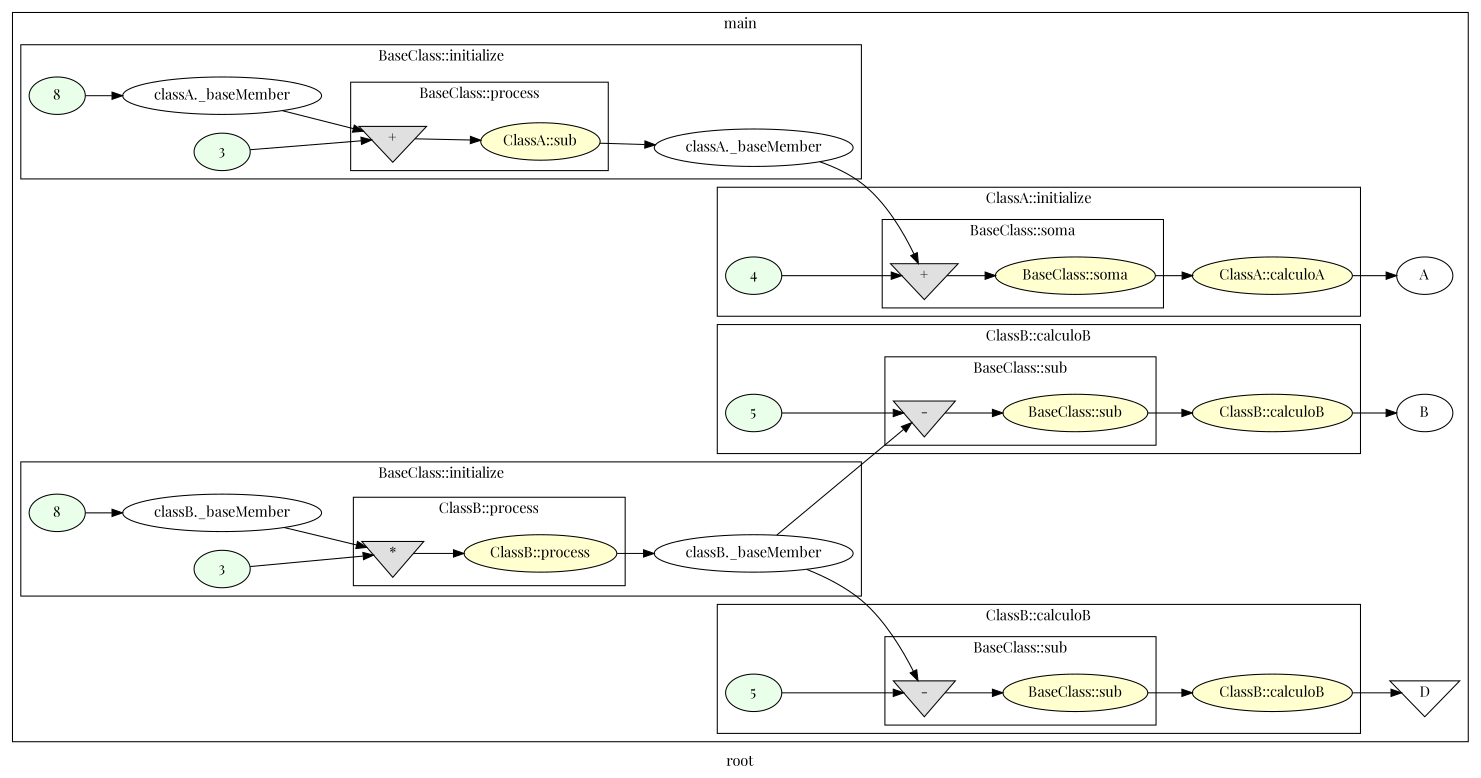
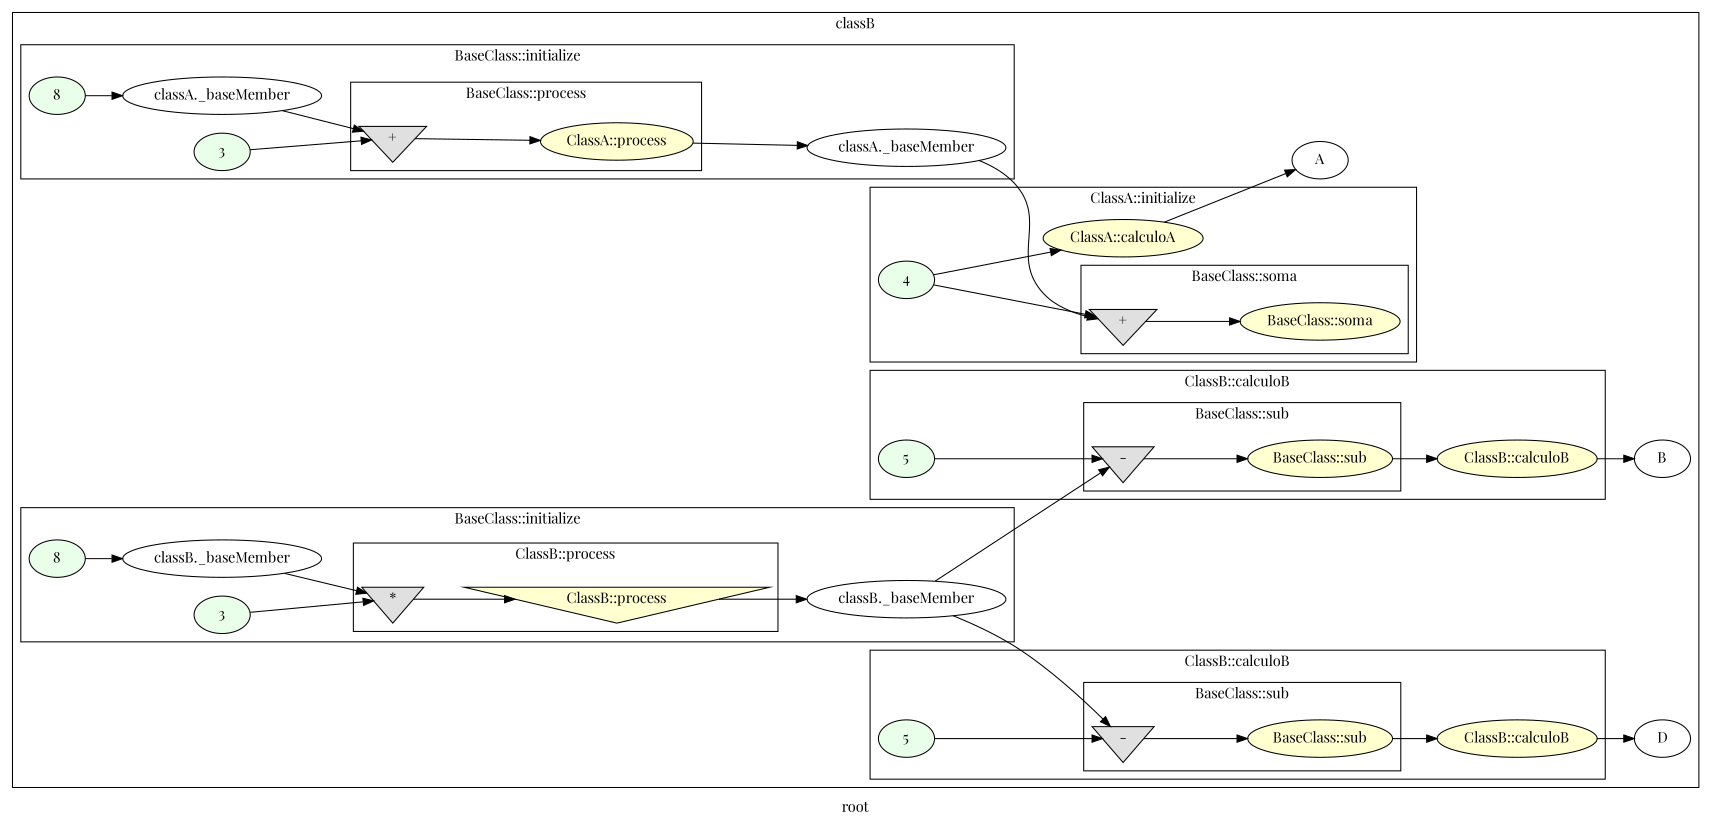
cluster "main": label "main" -> "classB"
node "ClassA::sub": label "ClassA::sub" -> "ClassA::process"
edge "BaseClass::soma" -> "ClassA::calculoA": now "4" -> "ClassA::calculoA"
node "ClassB::process": shape ellipse -> invtriangle
node "D": shape invtriangle -> ellipse
